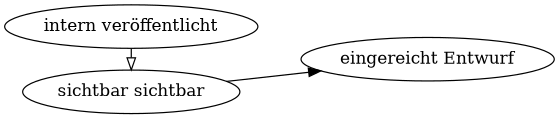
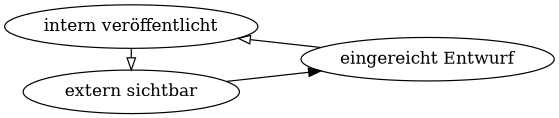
edge "eingereicht Entwurf" -> "intern veröffentlicht": added
node "sichtbar sichtbar": label "sichtbar sichtbar" -> "extern sichtbar"
